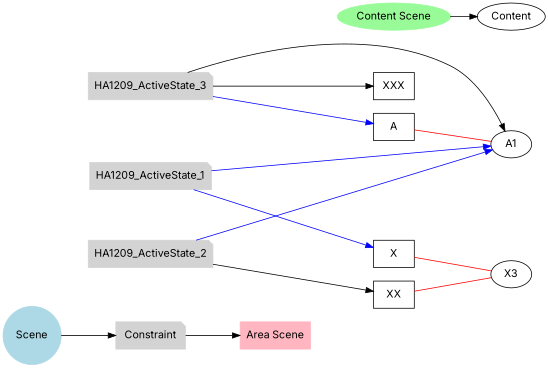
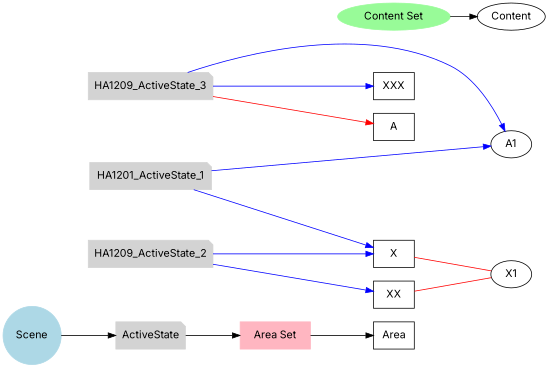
node "Content Scene": label "Content Scene" -> "Content Set"
edge "HA1209_ActiveState_3" -> "A1": color black -> blue
edge "HA1209_ActiveState_3" -> "XXX": color black -> blue
edge "HA1209_ActiveState_3" -> "A": color blue -> red
edge "A" -- "A1": removed
node "HA1209_ActiveState_1": label "HA1209_ActiveState_1" -> "HA1201_ActiveState_1"
edge "HA1209_ActiveState_2" -> "A1": now "HA1209_ActiveState_2" -> "X"
node "X3": label "X3" -> "X1"
edge "HA1209_ActiveState_2" -> "XX": color black -> blue
node "Constraint": label "Constraint" -> "ActiveState"
node "Area Scene": label "Area Scene" -> "Area Set"
node "Area": added
